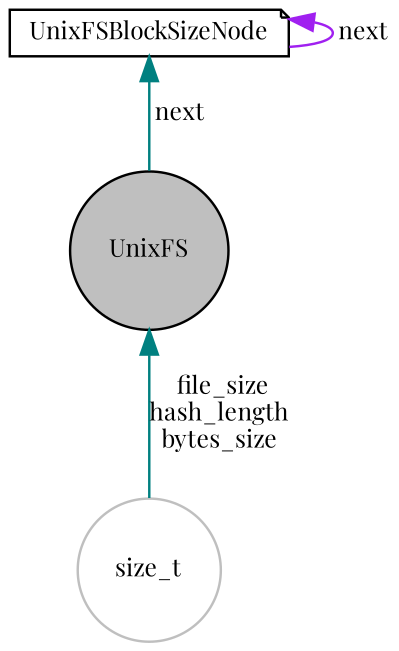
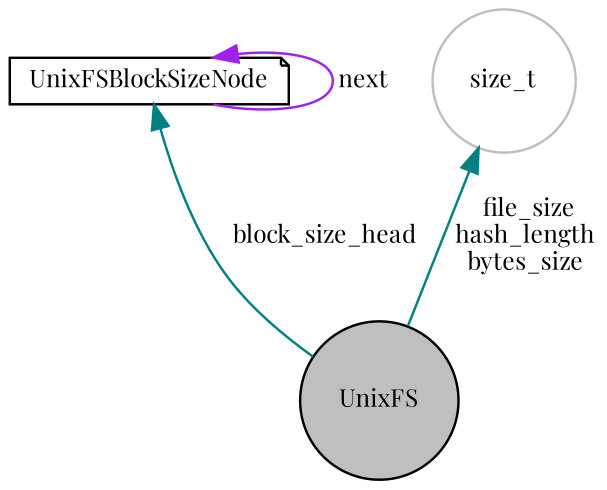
edge "UnixFS" -> "UnixFSBlockSizeNode": label " next" -> " block_size_head"
edge "size_t" -> "UnixFS": reversed
